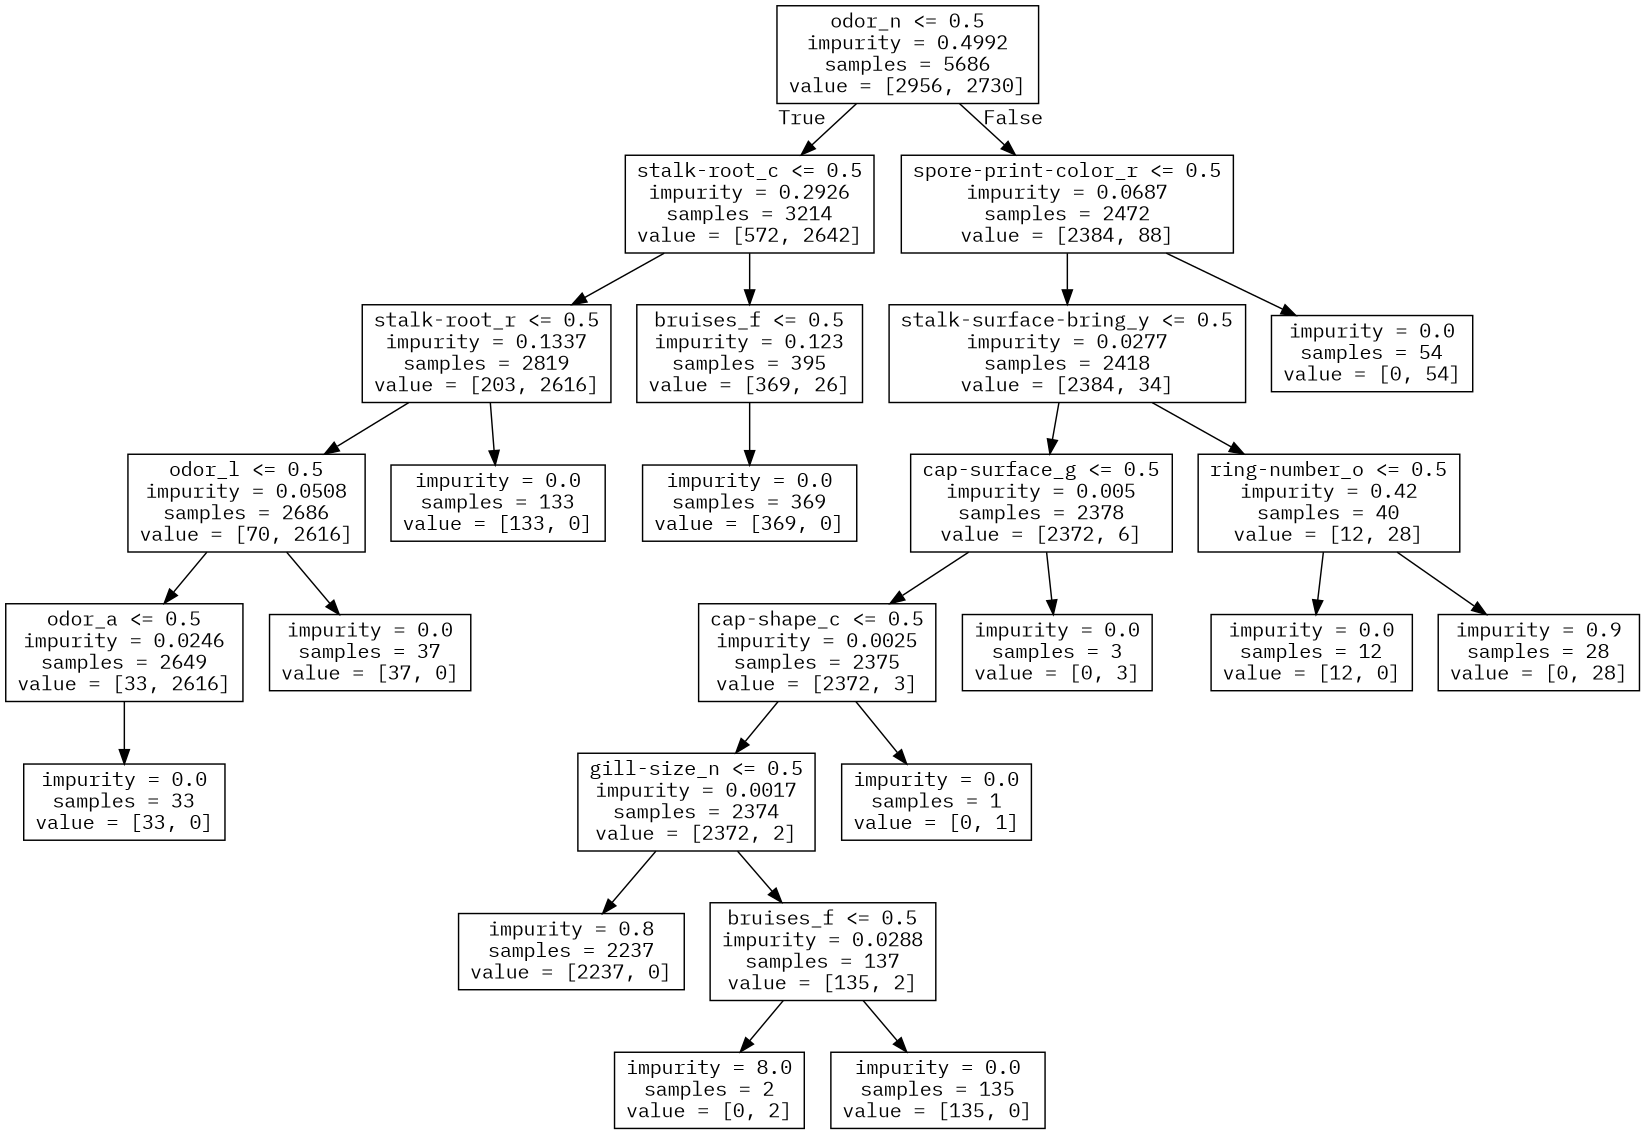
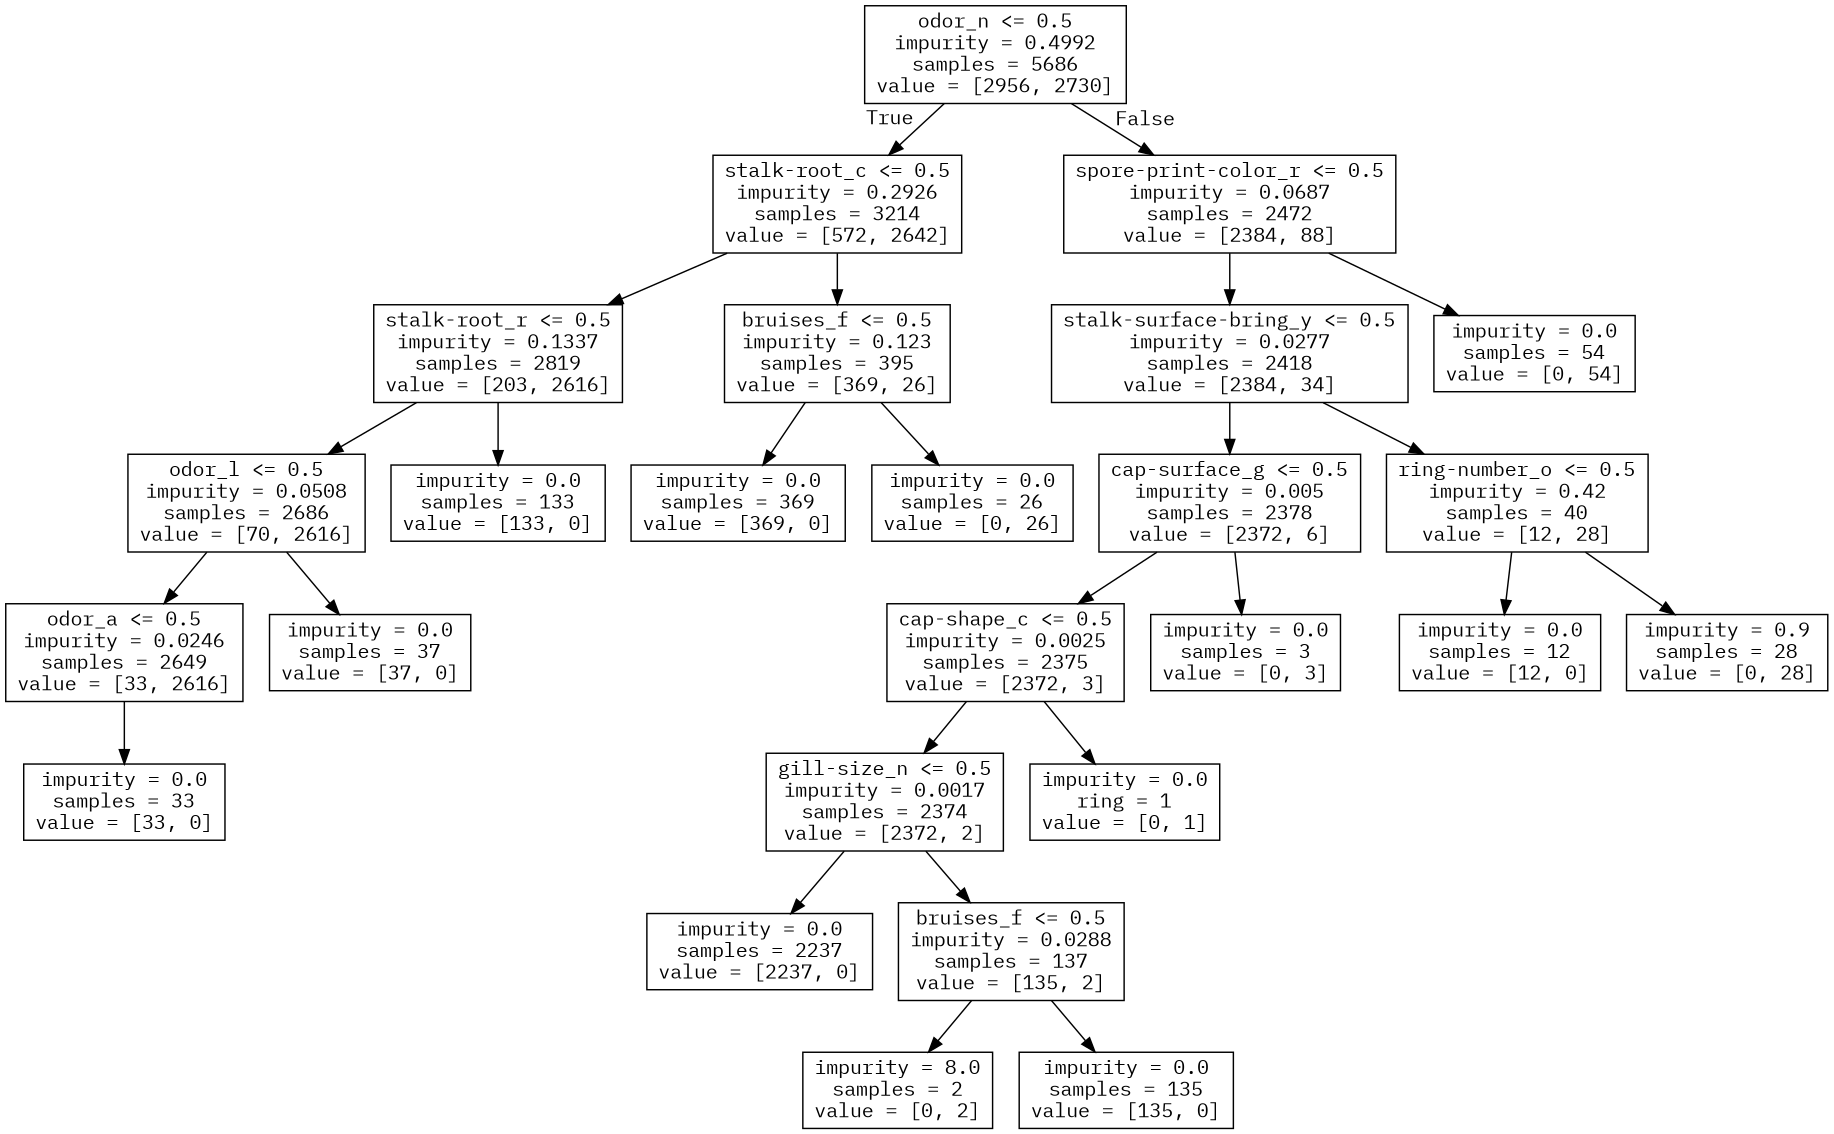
node "impurity = 0.0 samples = 26 value = [0, 26]": added
node "impurity = 0.0 samples = 1 value = [0, 1]": label "impurity = 0.0 samples = 1 value = [0, 1]" -> "impurity = 0.0 ring = 1 value = [0, 1]"
node "impurity = 0.8 samples = 2237 value = [2237, 0]": label "impurity = 0.8 samples = 2237 value = [2237, 0]" -> "impurity = 0.0 samples = 2237 value = [2237, 0]"
